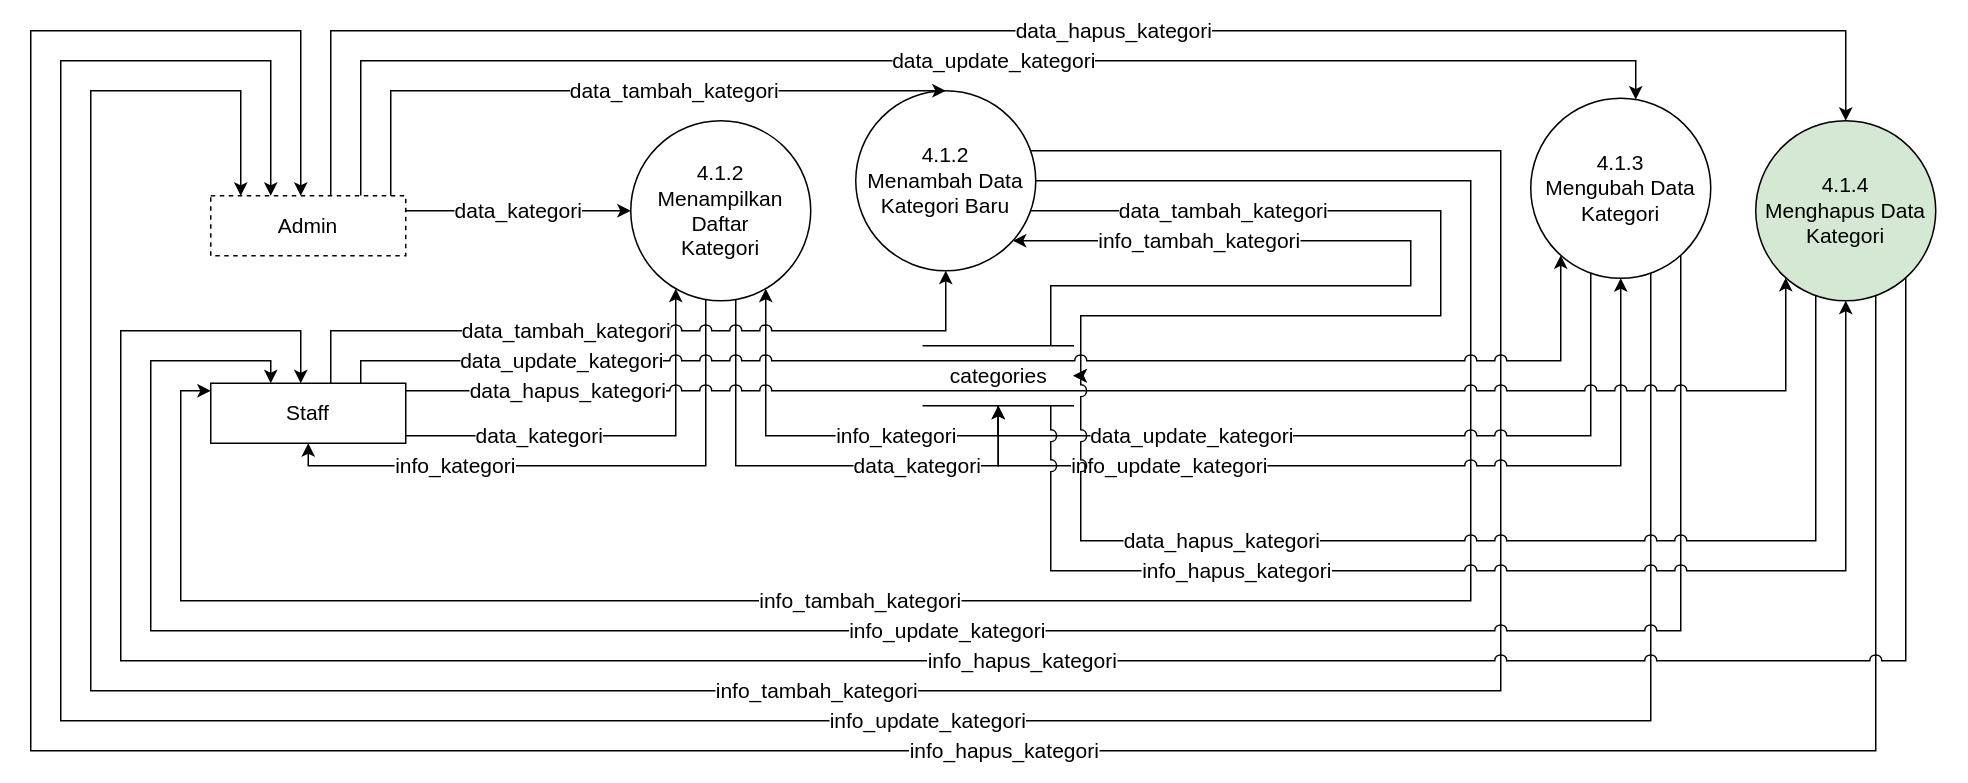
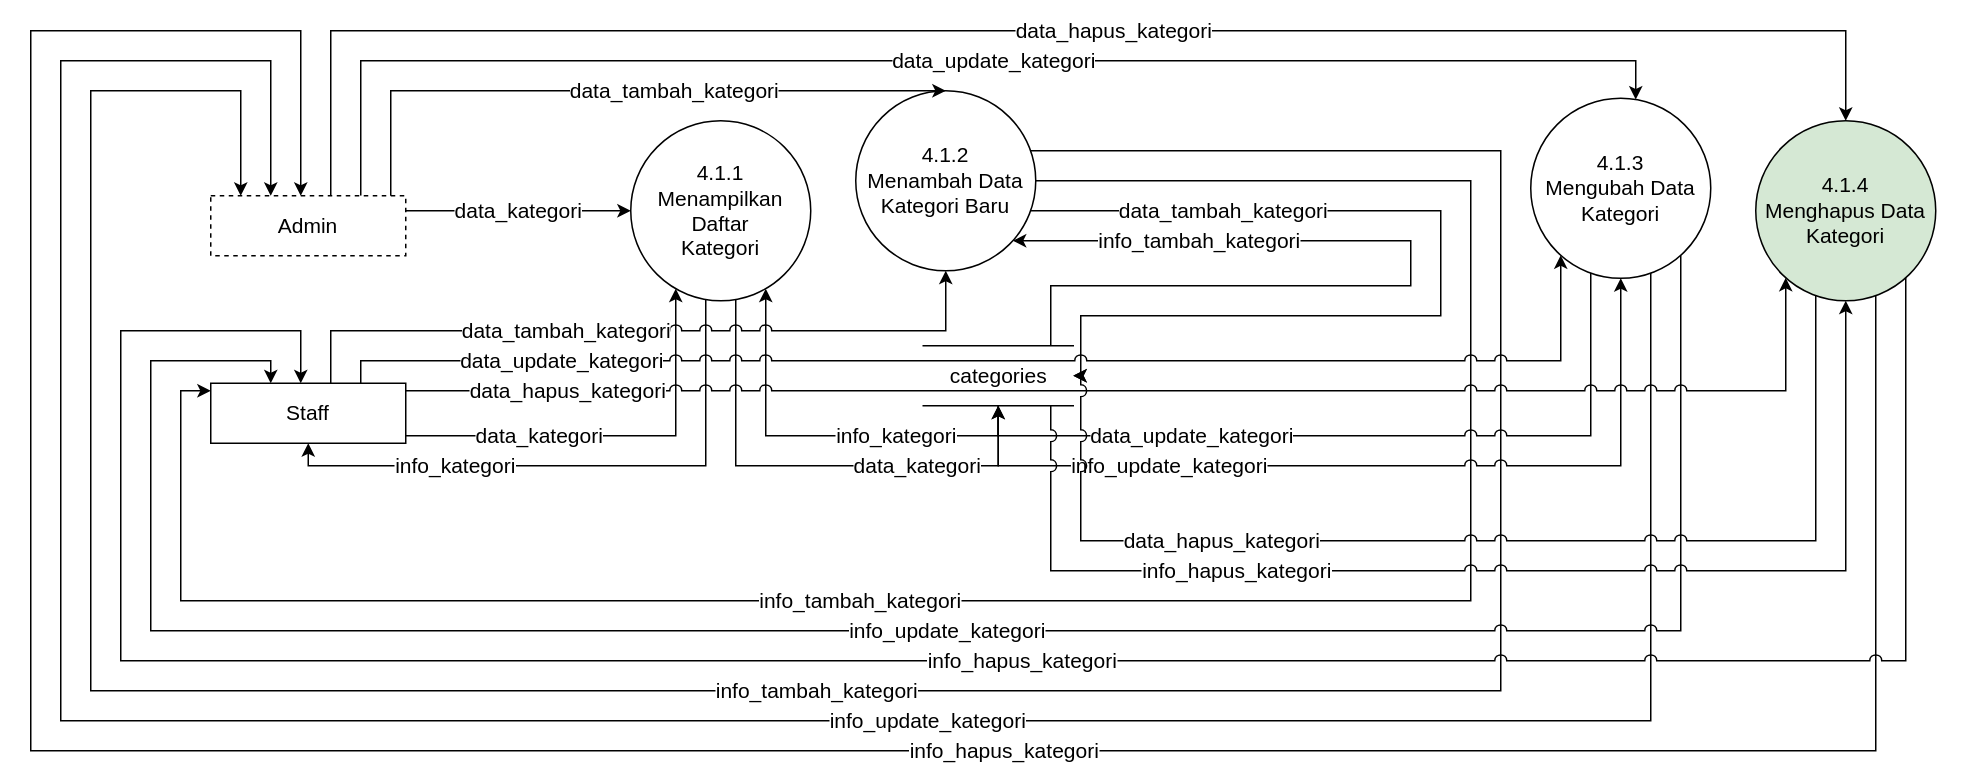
node "4.1.2Menampilkan DaftarKategori": label "4.1.2Menampilkan DaftarKategori" -> "4.1.1Menampilkan DaftarKategori"
